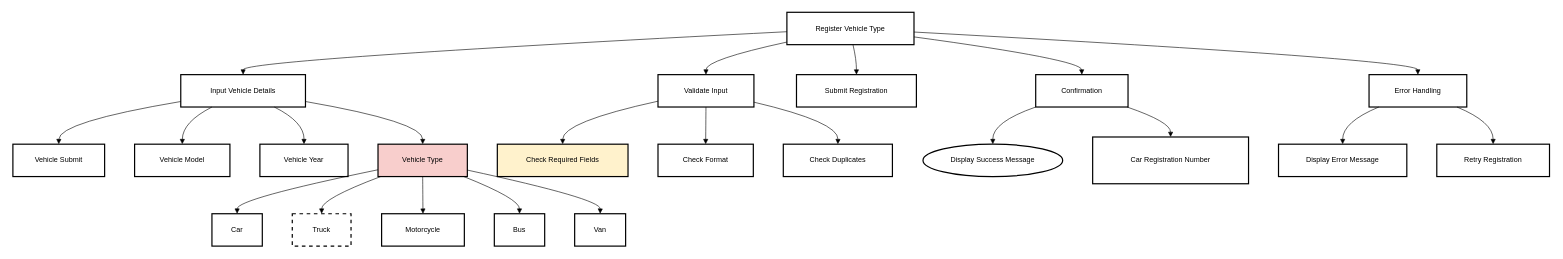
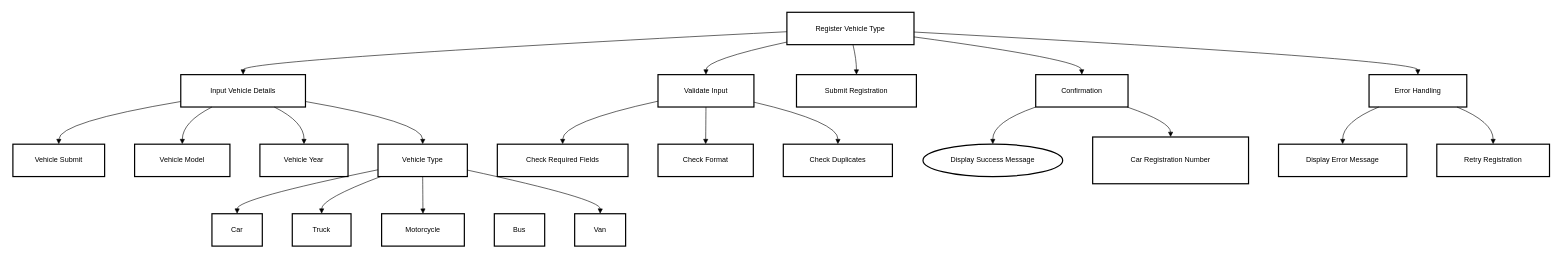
node "Vehicle Type": fillcolor #f8cecc -> #ffffff
node "Check Required Fields": fillcolor #fff2cc -> #ffffff
edge "Vehicle Type" -> "Bus": removed
node "Truck": style dashed -> solid
